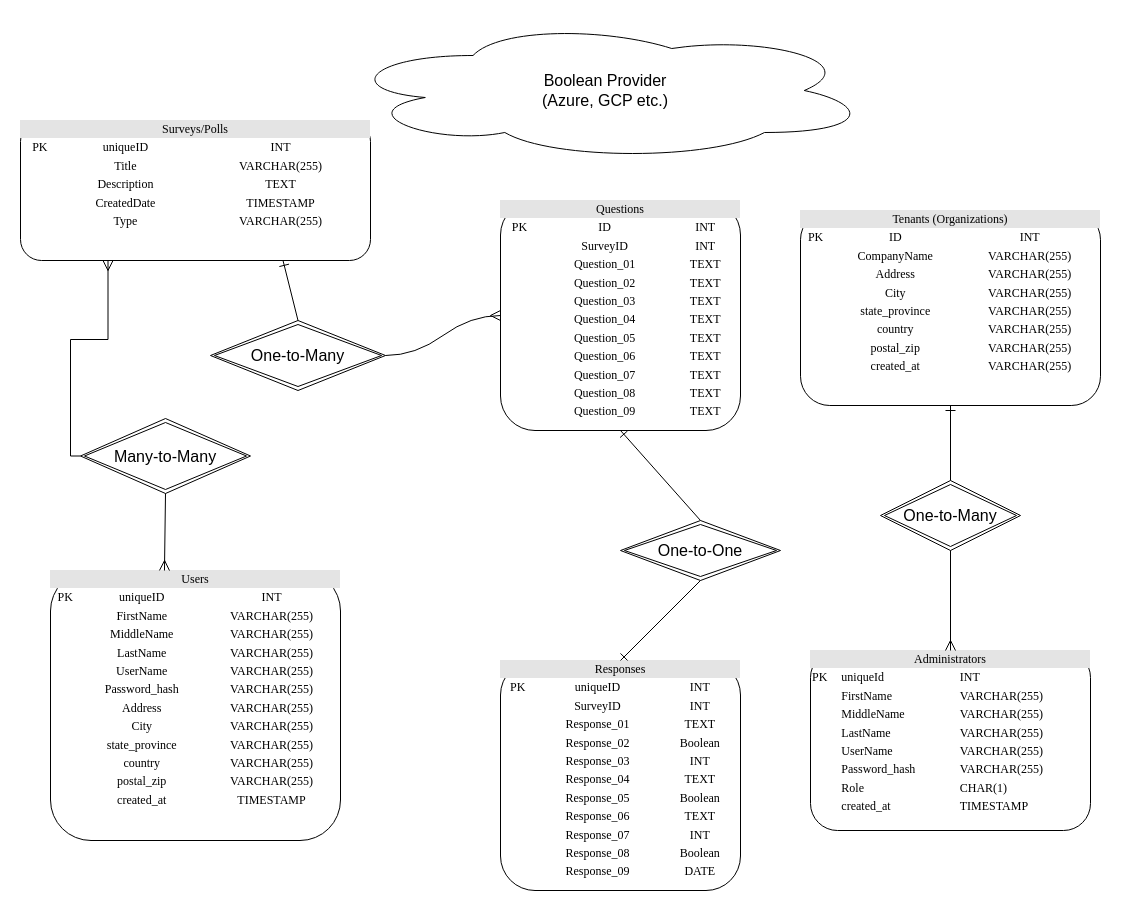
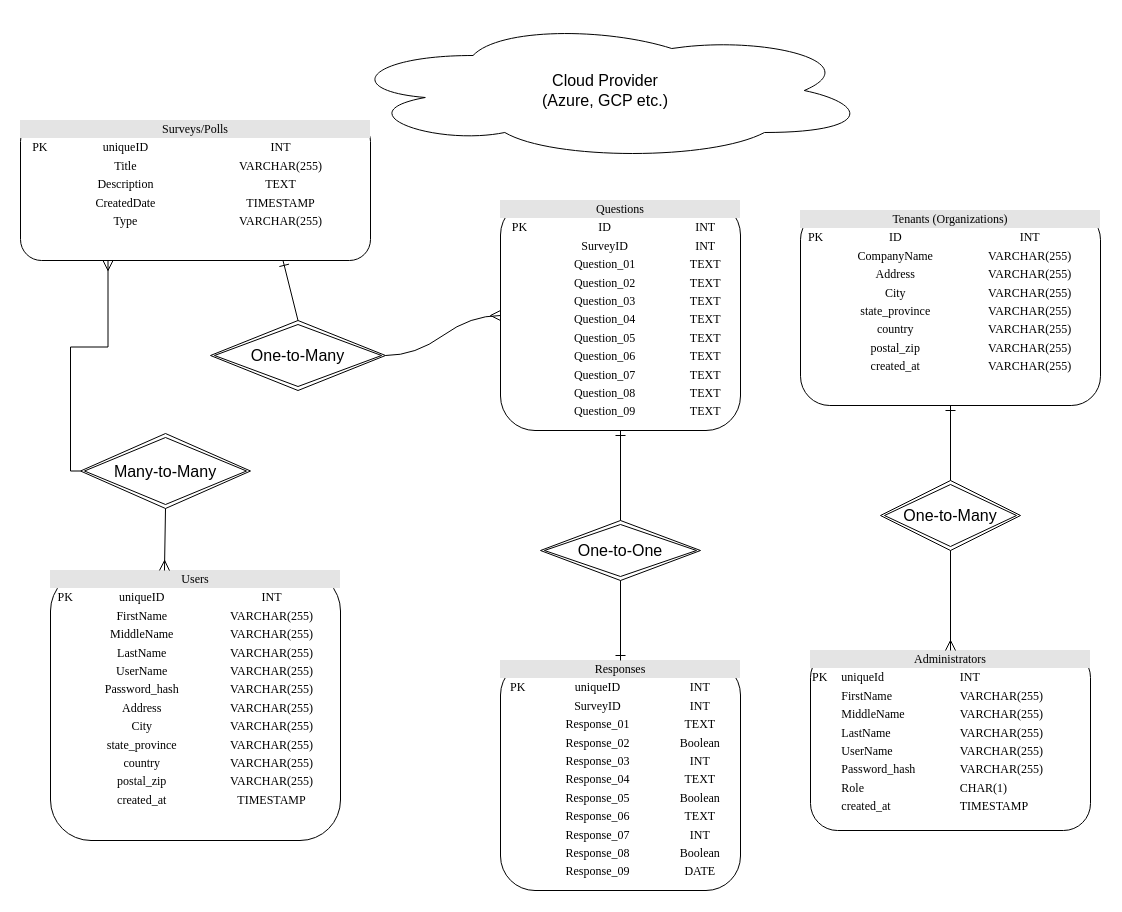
node "Boolean Provider (Azure, GCP etc.)": label "Boolean Provider (Azure, GCP etc.)" -> "Cloud Provider (Azure, GCP etc.)"
node "Many-to-Many": moved (166, 456) -> (166, 471)
node "One-to-One": moved (701, 551) -> (621, 551)
